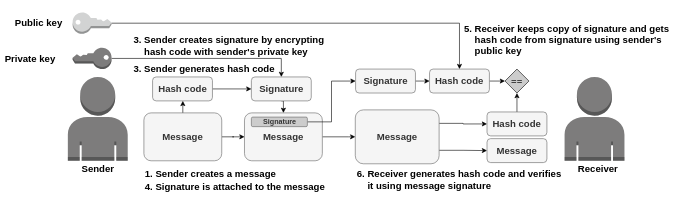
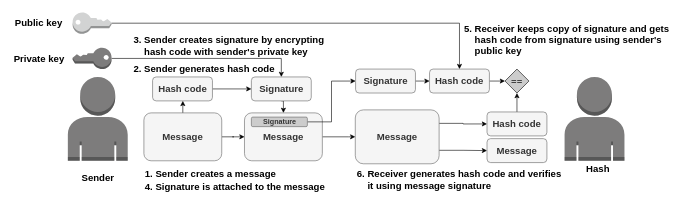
node "Private key": moved (33, 59) -> (42, 59)
node "3. Sender generates hash code": label "3. Sender generates hash code" -> "2. Sender generates hash code"
node "Sender": moved (98, 170) -> (98, 179)
node "Receiver": label "Receiver" -> "Hash"
